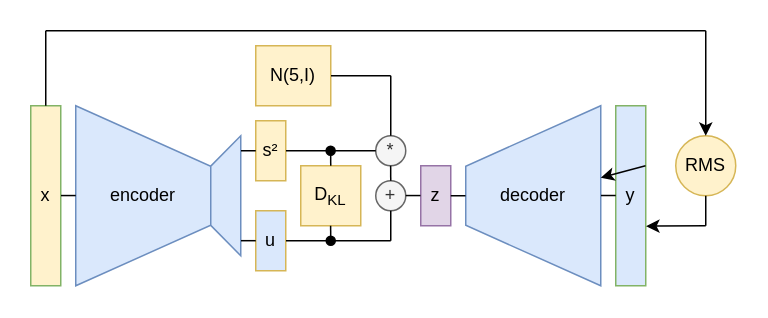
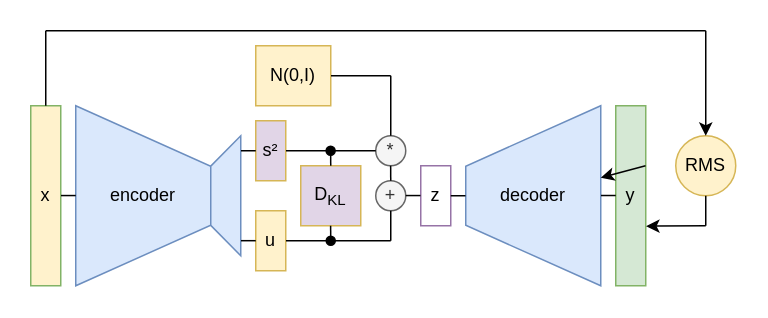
node "N(5,I)": label "N(5,I)" -> "N(0,I)"
node "s²": fillcolor #fff2cc -> #e1d5e7
node "DKL": fillcolor #fff2cc -> #e1d5e7
node "z": fillcolor #e1d5e7 -> #ffffff
node "y": fillcolor #dae8fc -> #d5e8d4
node "u": fillcolor #dae8fc -> #fff2cc
